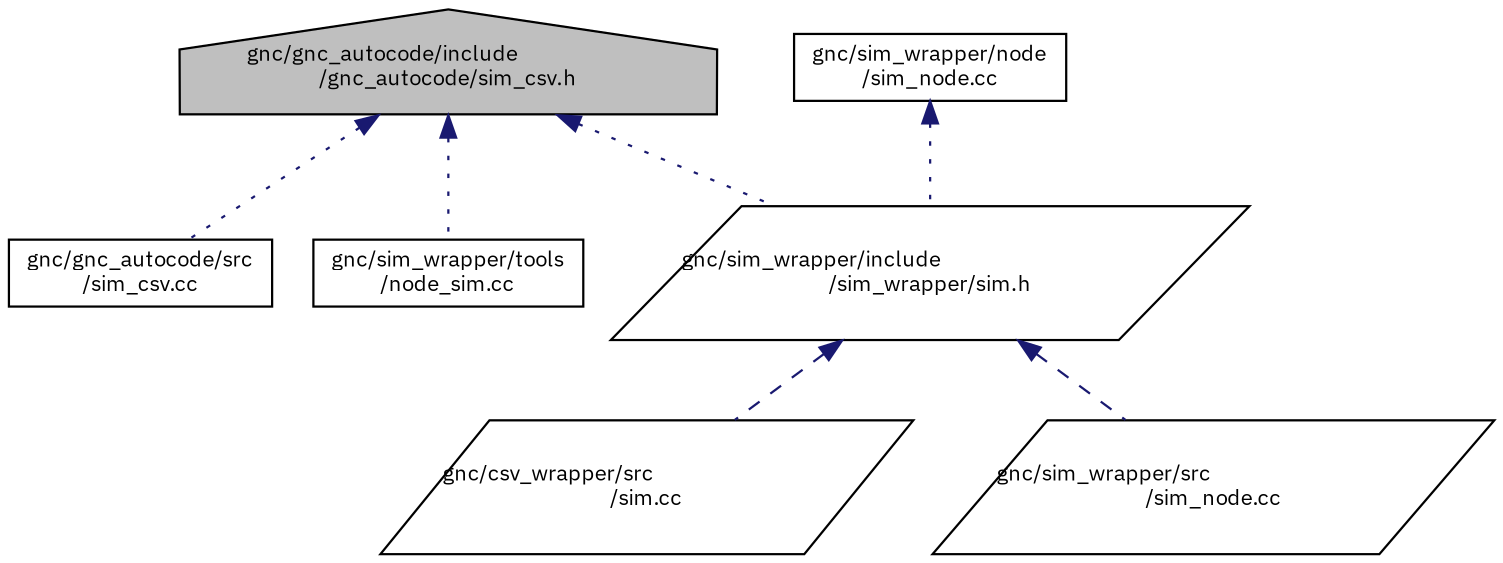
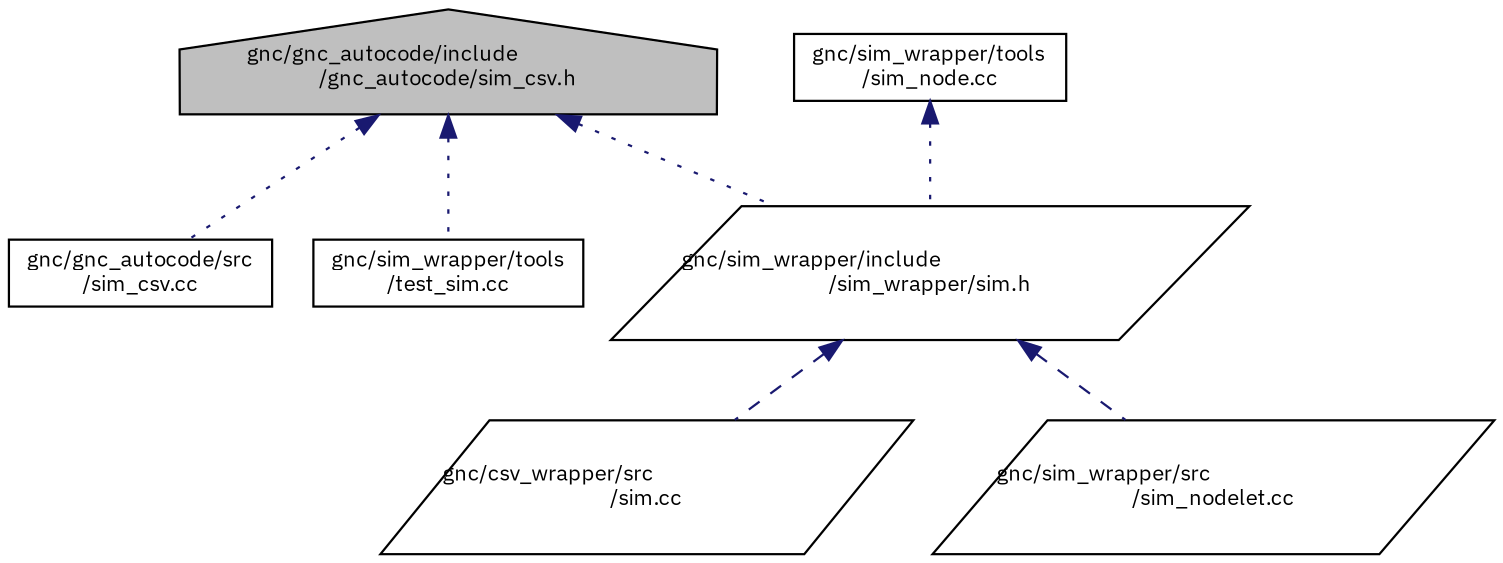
node "gnc/sim_wrapper/node /sim_node.cc": label "gnc/sim_wrapper/node /sim_node.cc" -> "gnc/sim_wrapper/tools /sim_node.cc"
node "gnc/sim_wrapper/tools /node_sim.cc": label "gnc/sim_wrapper/tools /node_sim.cc" -> "gnc/sim_wrapper/tools /test_sim.cc"
node "gnc/sim_wrapper/src /sim_node.cc": label "gnc/sim_wrapper/src /sim_node.cc" -> "gnc/sim_wrapper/src /sim_nodelet.cc"
